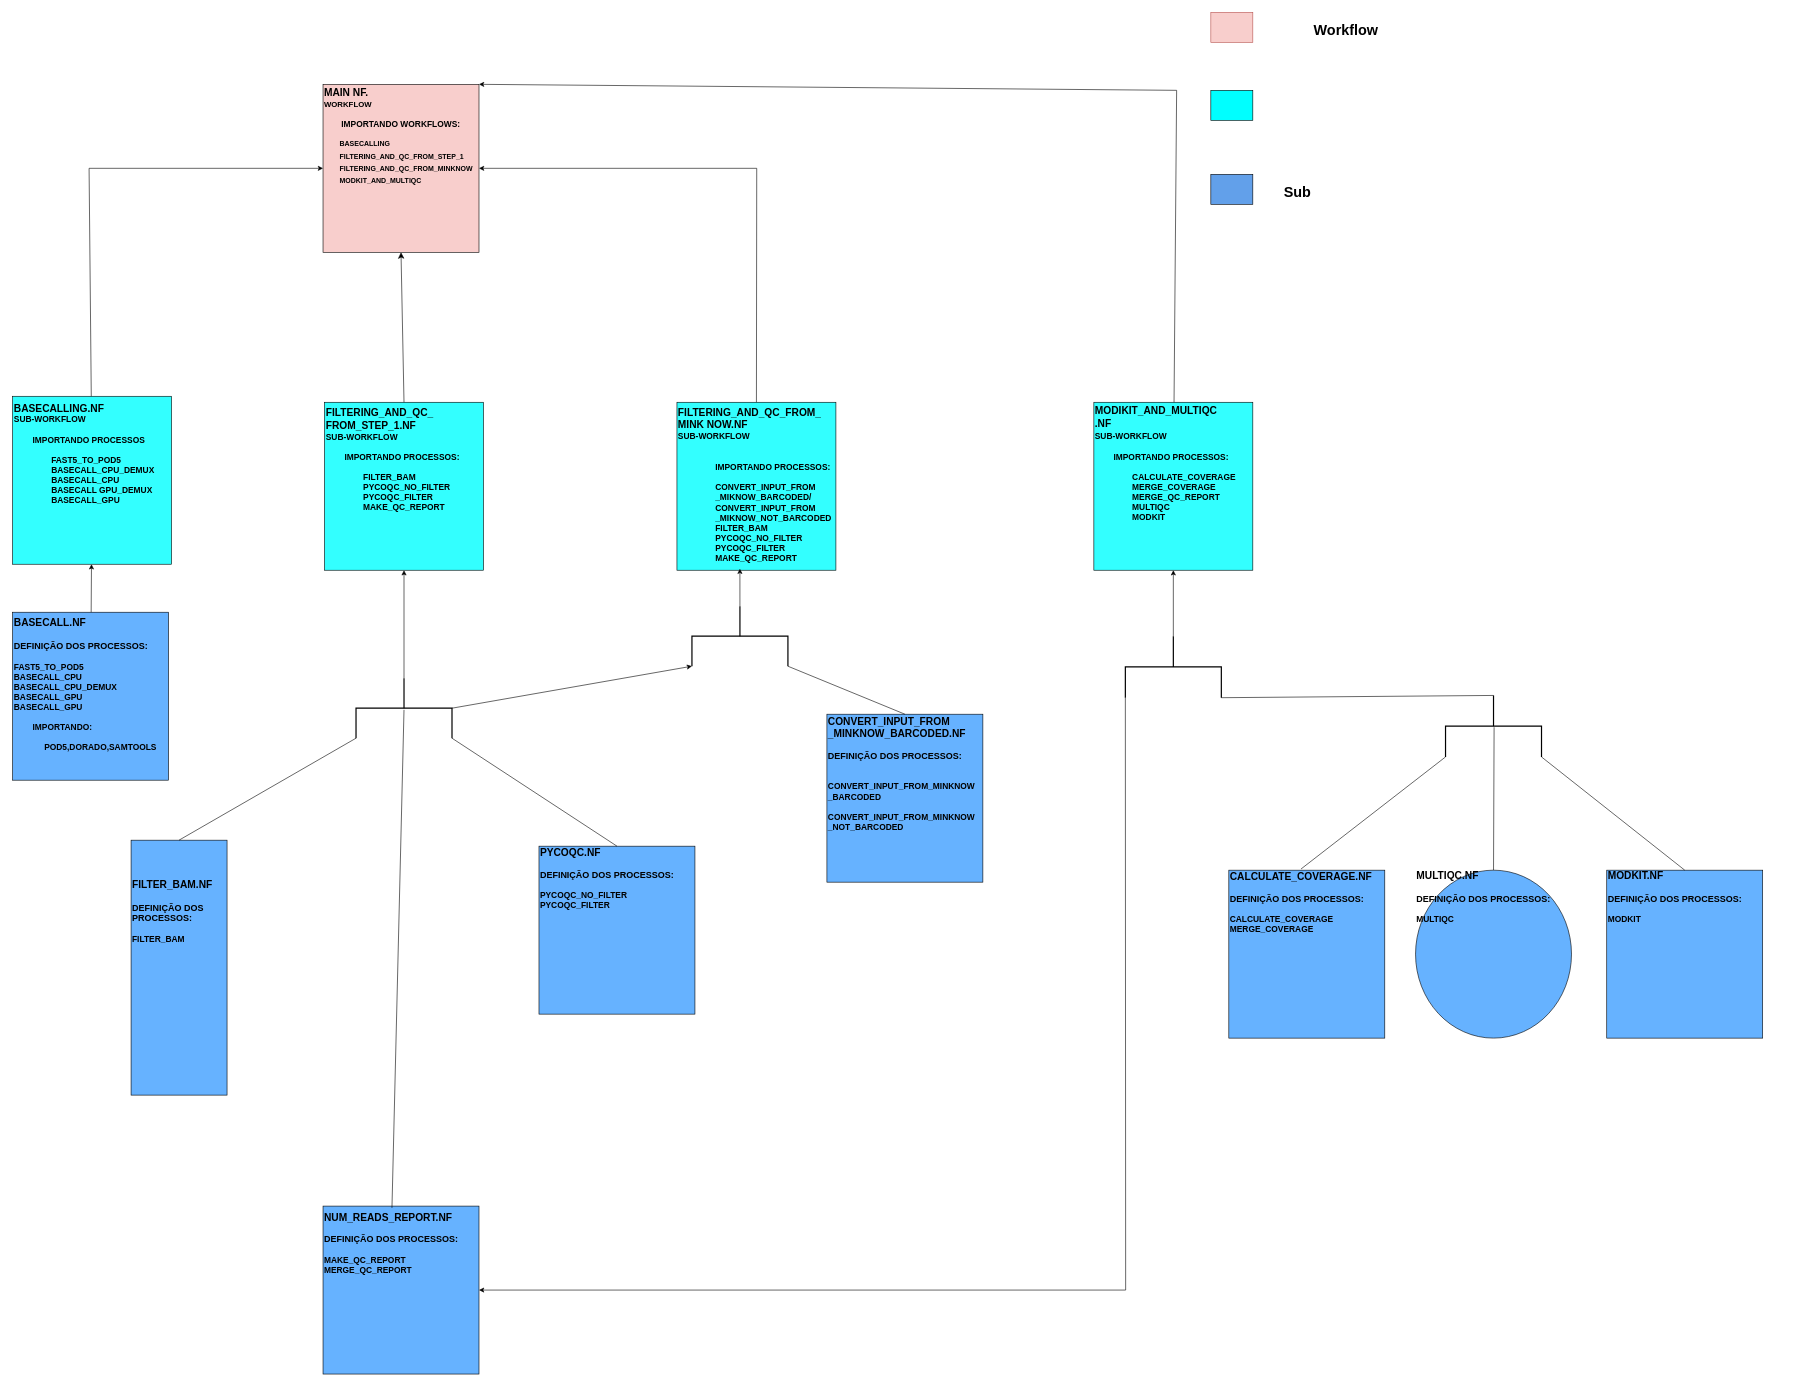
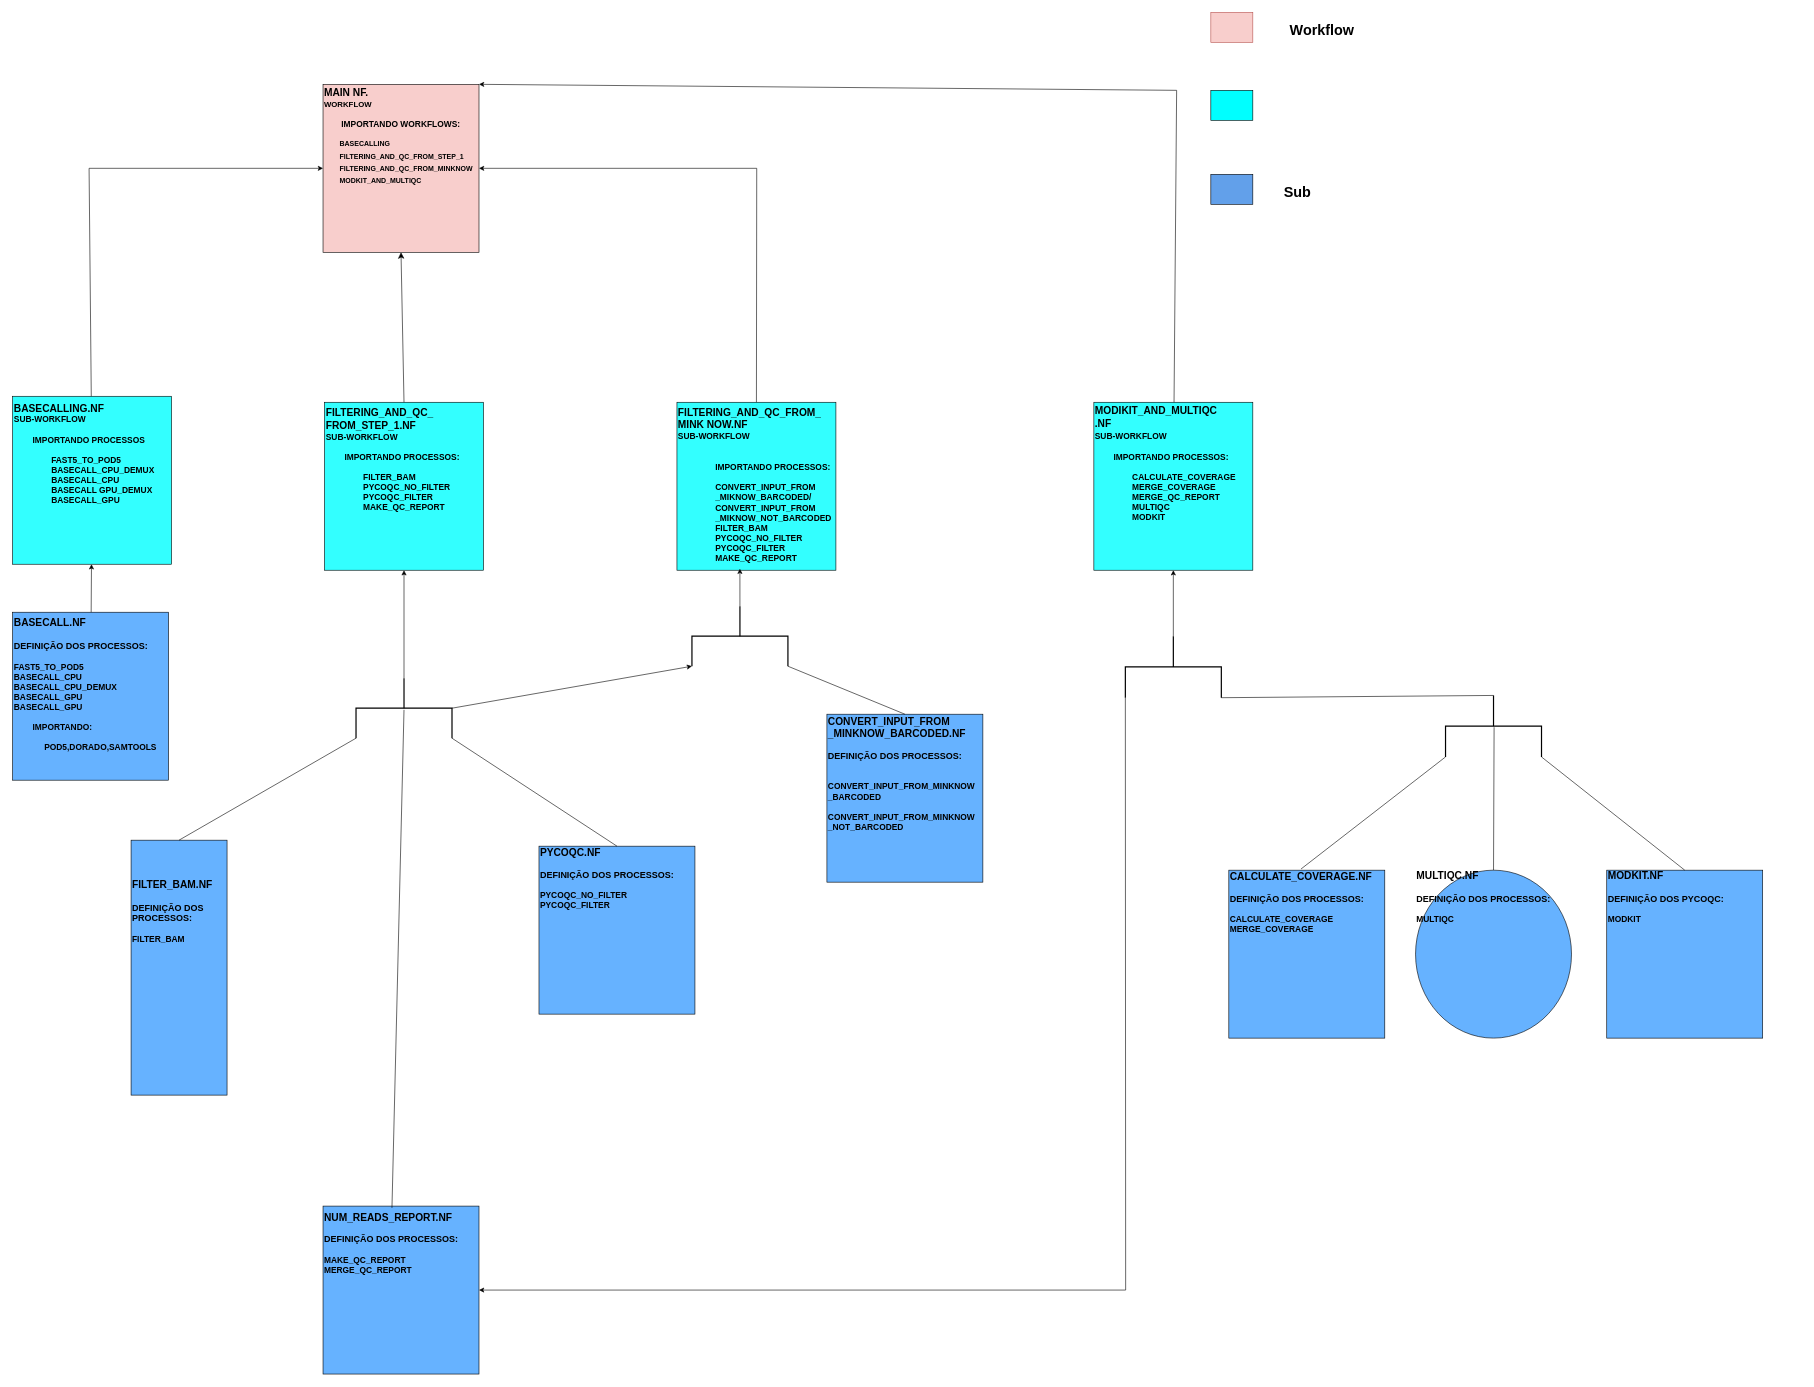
node "Workflow": moved (1346, 30) -> (1322, 30)
node "MODKIT.NF DEFINIÇÃO DOS PROCESSOS: MODKIT": label "MODKIT.NF DEFINIÇÃO DOS PROCESSOS: MODKIT" -> "MODKIT.NF DEFINIÇÃO DOS PYCOQC: MODKIT"
